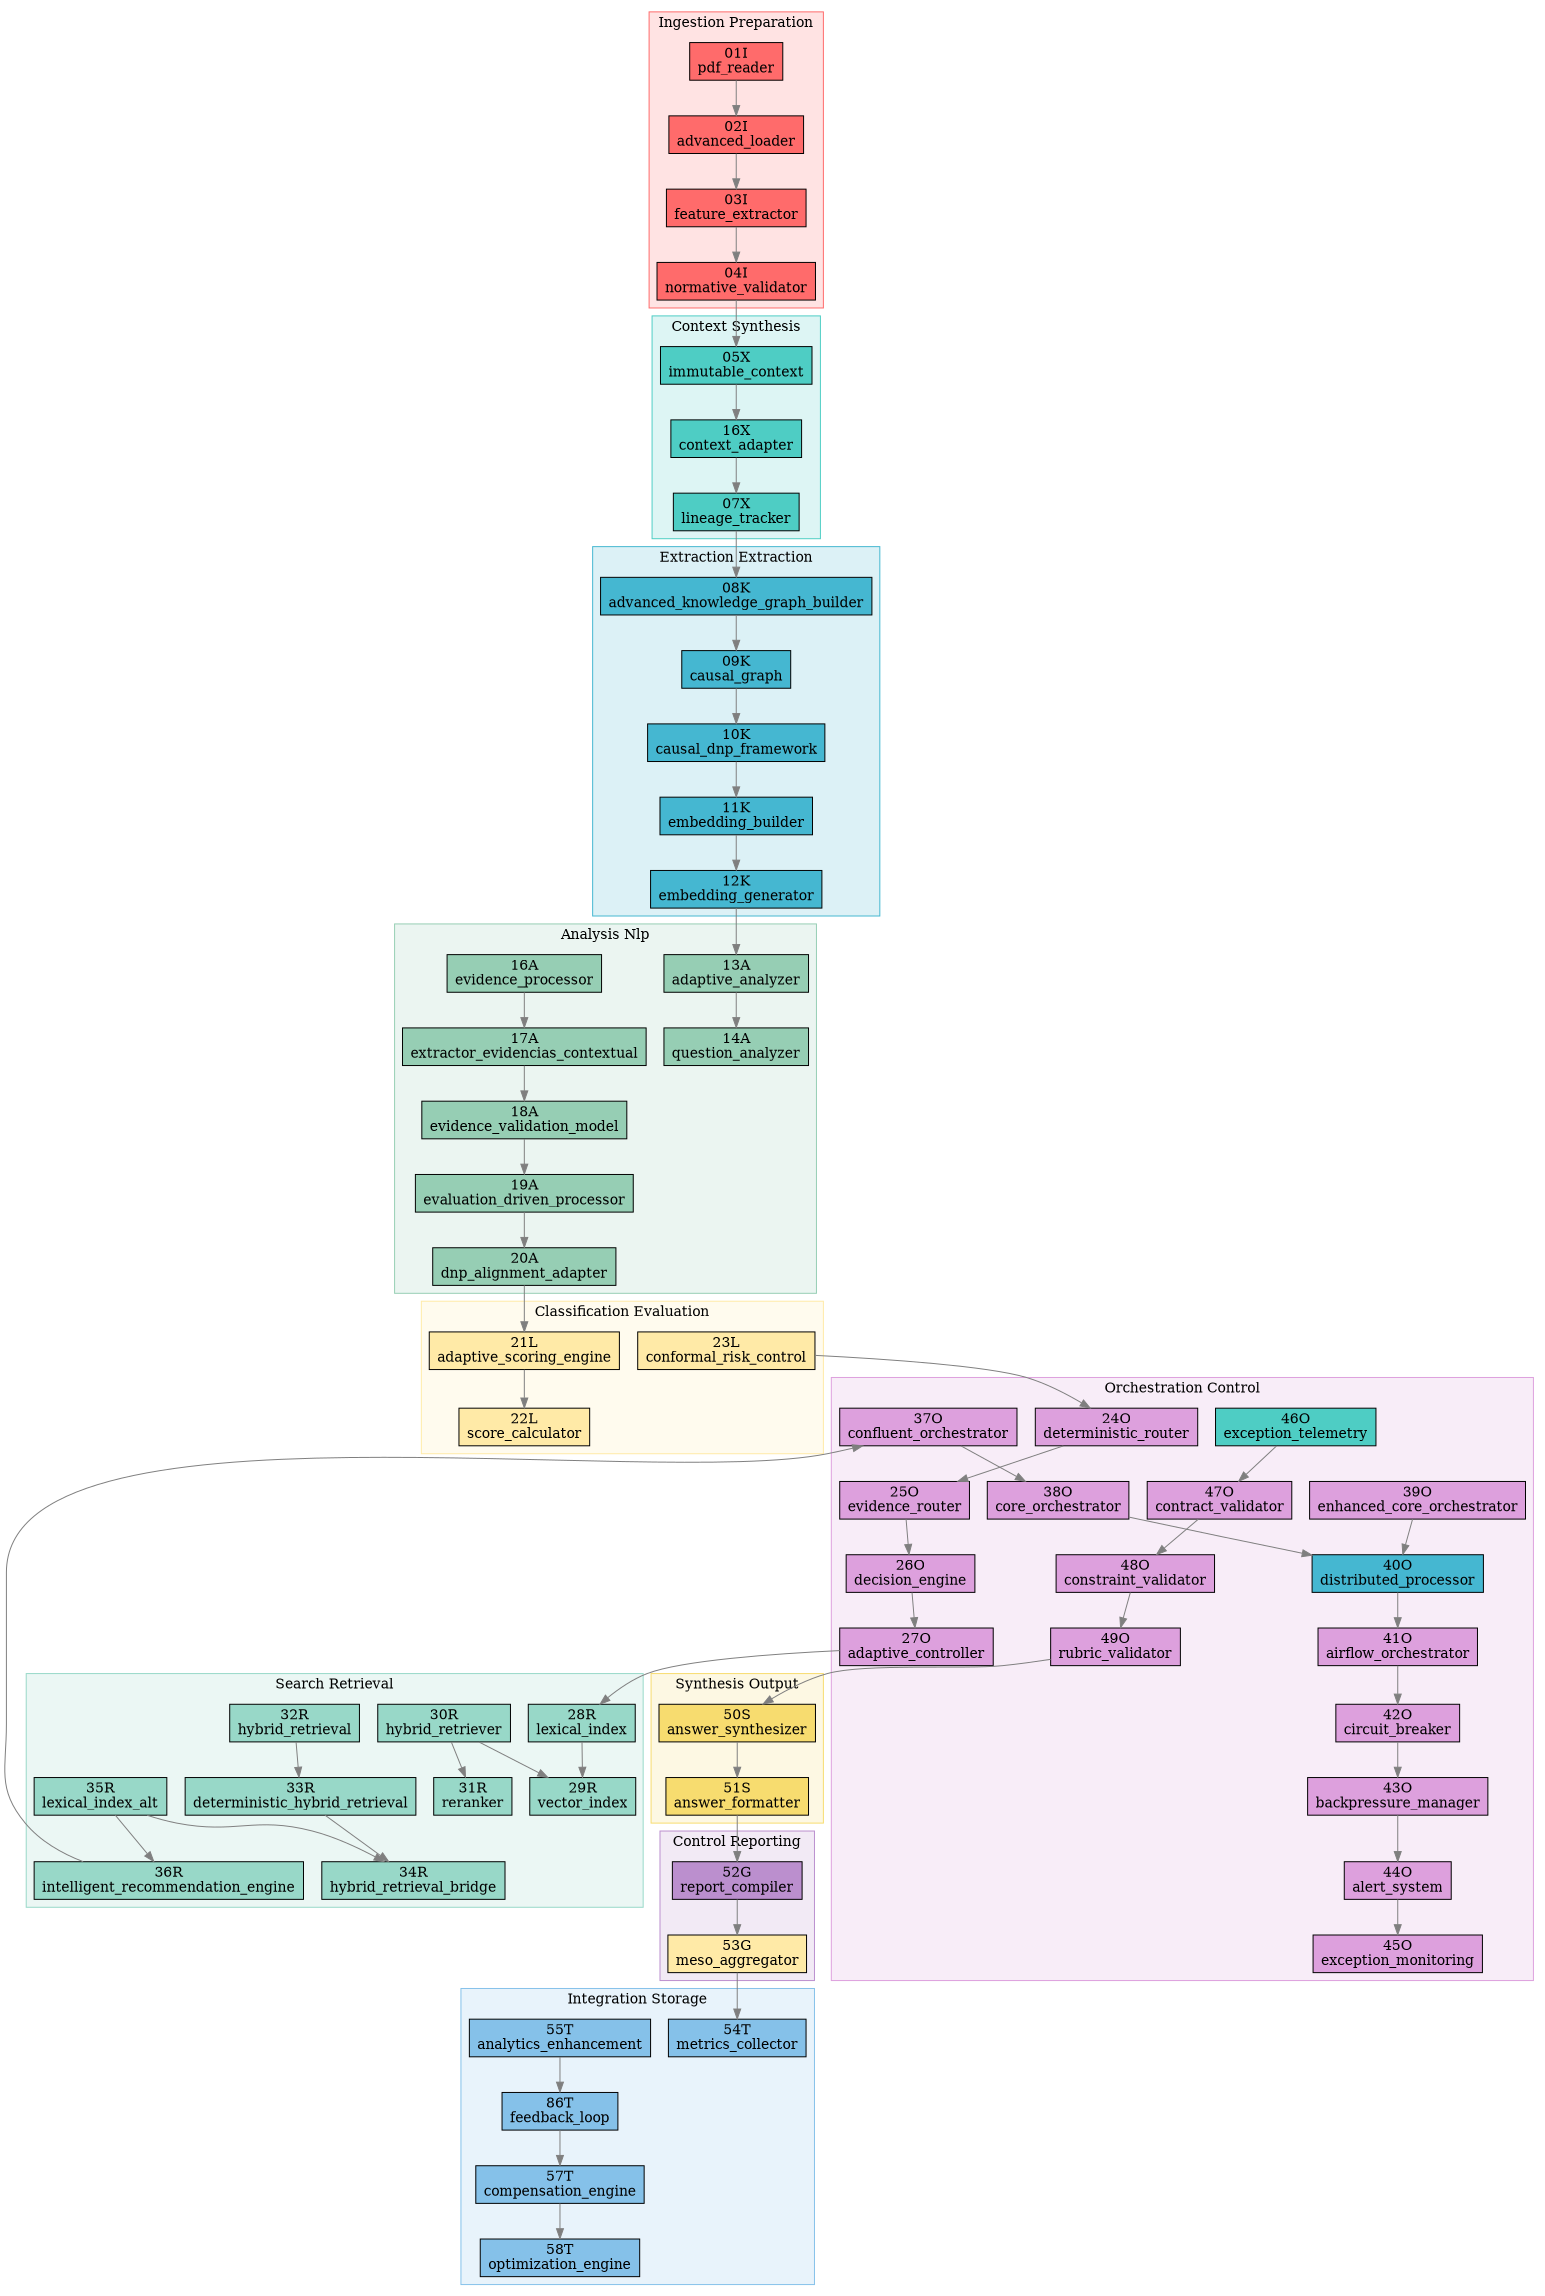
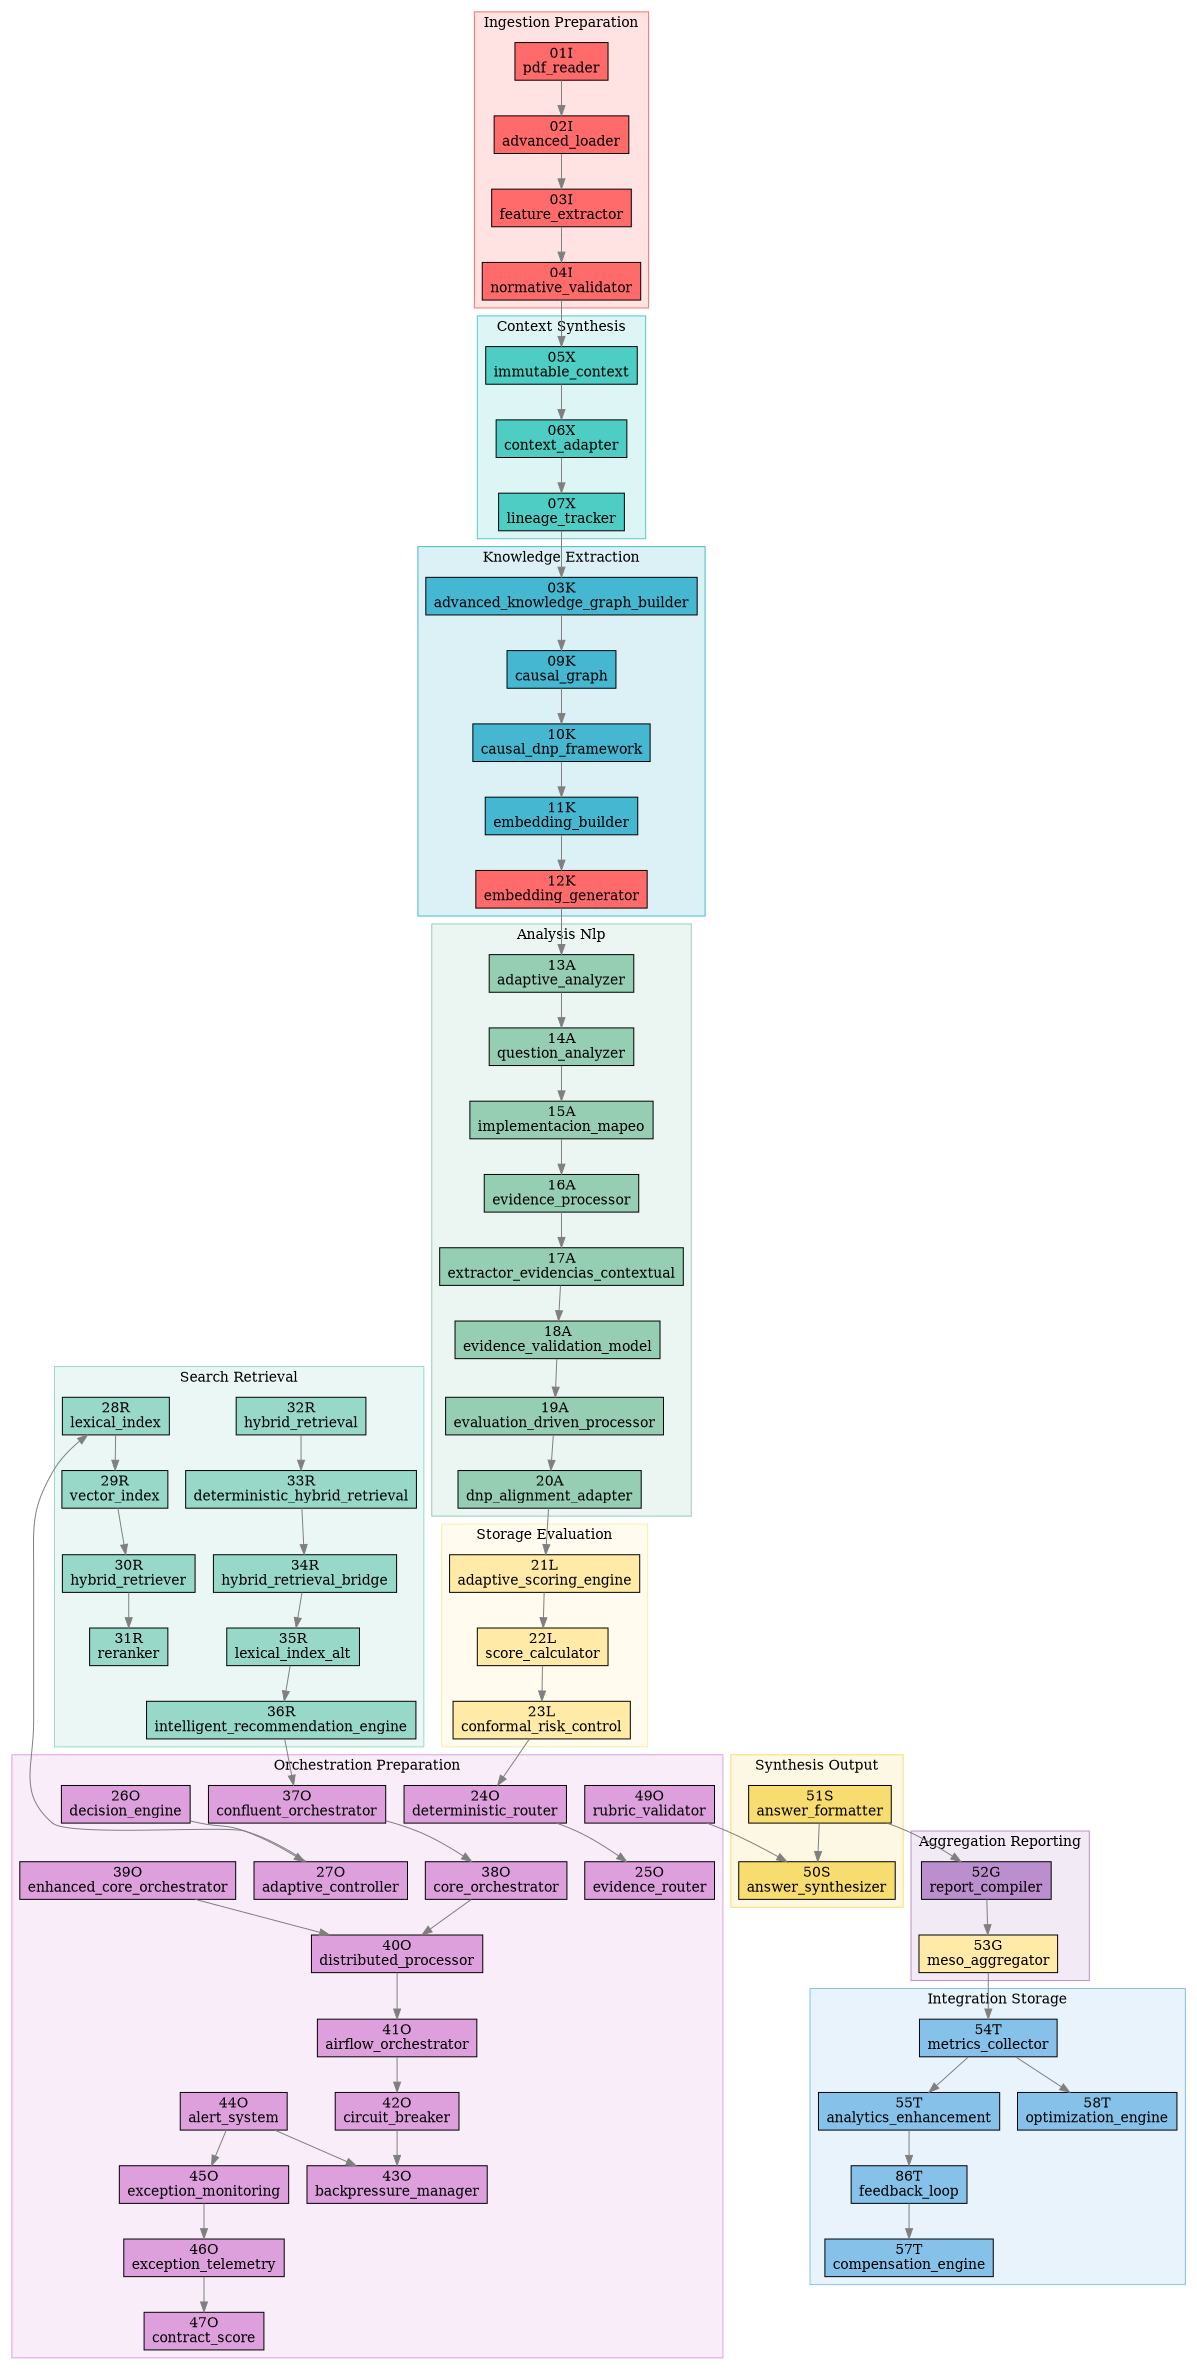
node "16X context_adapter": label "16X context_adapter" -> "06X context_adapter"
cluster "Extraction Extraction": label "Extraction Extraction" -> "Knowledge Extraction"
node "08K advanced_knowledge_graph_builder": label "08K advanced_knowledge_graph_builder" -> "03K advanced_knowledge_graph_builder"
node "12K embedding_generator": fillcolor #45b7d1 -> #ff6b6b
node "15A implementacion_mapeo": added
cluster "Classification Evaluation": label "Classification Evaluation" -> "Storage Evaluation"
cluster "Orchestration Control": label "Orchestration Control" -> "Orchestration Preparation"
node "46O exception_telemetry": fillcolor #4ecdc4 -> #dda0dd
node "47O contract_validator": label "47O contract_validator" -> "47O contract_score"
edge "25O evidence_router" -> "26O decision_engine": removed
node "48O constraint_validator": removed
node "40O distributed_processor": fillcolor #45b7d1 -> #dda0dd
edge "22L score_calculator" -> "23L conformal_risk_control": added
edge "50S answer_synthesizer" -> "51S answer_formatter": reversed
edge "30R hybrid_retriever" -> "29R vector_index": reversed
edge "35R lexical_index_alt" -> "34R hybrid_retrieval_bridge": reversed
edge "43O backpressure_manager" -> "44O alert_system": reversed
cluster "Control Reporting": label "Control Reporting" -> "Aggregation Reporting"
edge "54T metrics_collector" -> "55T analytics_enhancement": added
edge "45O exception_monitoring" -> "46O exception_telemetry": added
edge "57T compensation_engine" -> "58T optimization_engine": now "54T metrics_collector" -> "58T optimization_engine"
